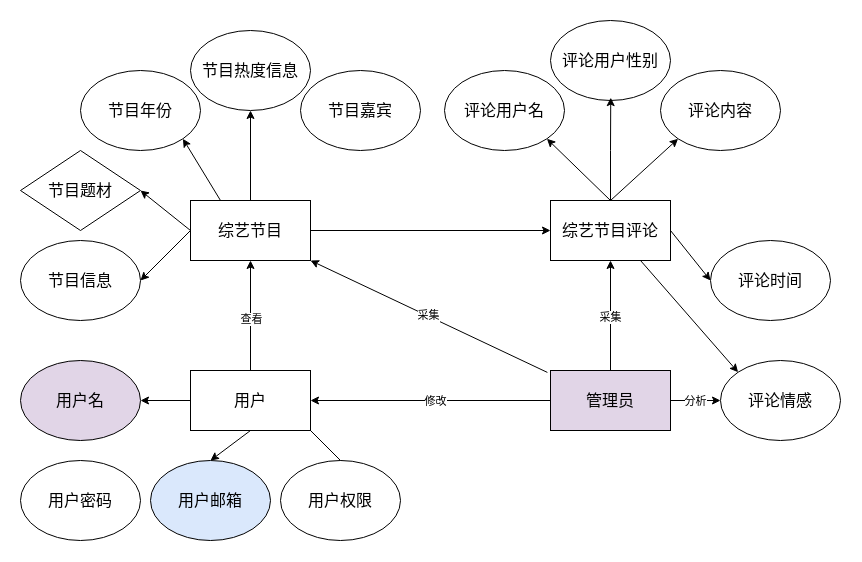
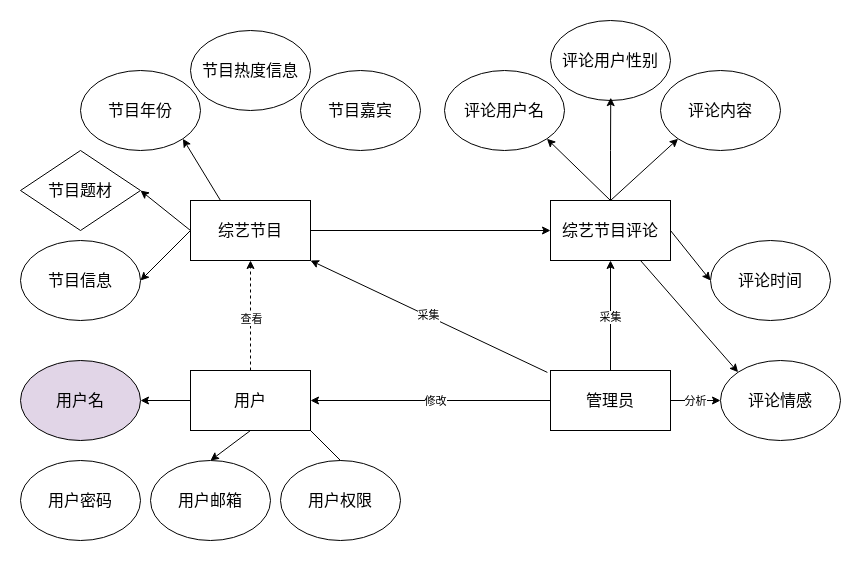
edge "综艺节目" -> "节目热度信息": removed
edge "用户" -> "综艺节目": style solid -> dashed
node "管理员": fillcolor #e1d5e7 -> #ffffff
node "用户邮箱": fillcolor #dae8fc -> #ffffff
